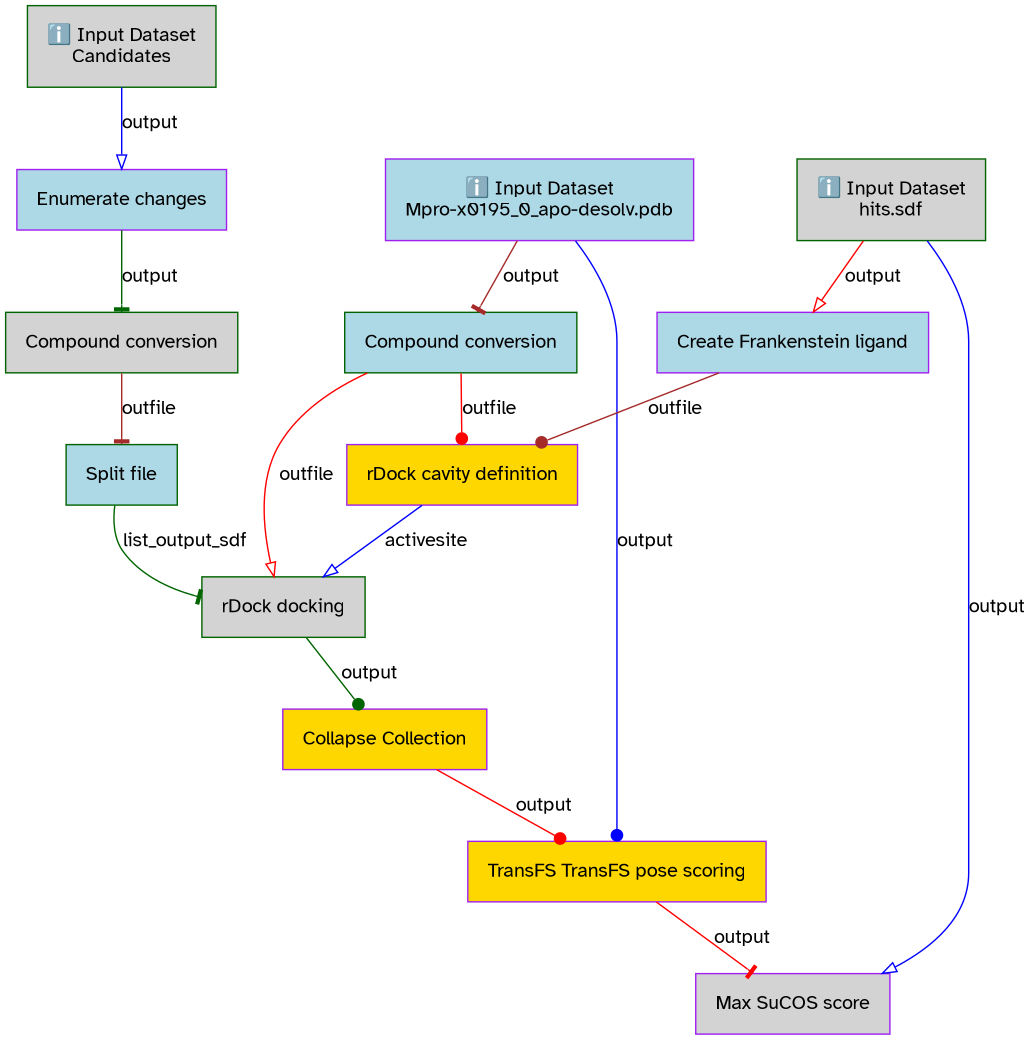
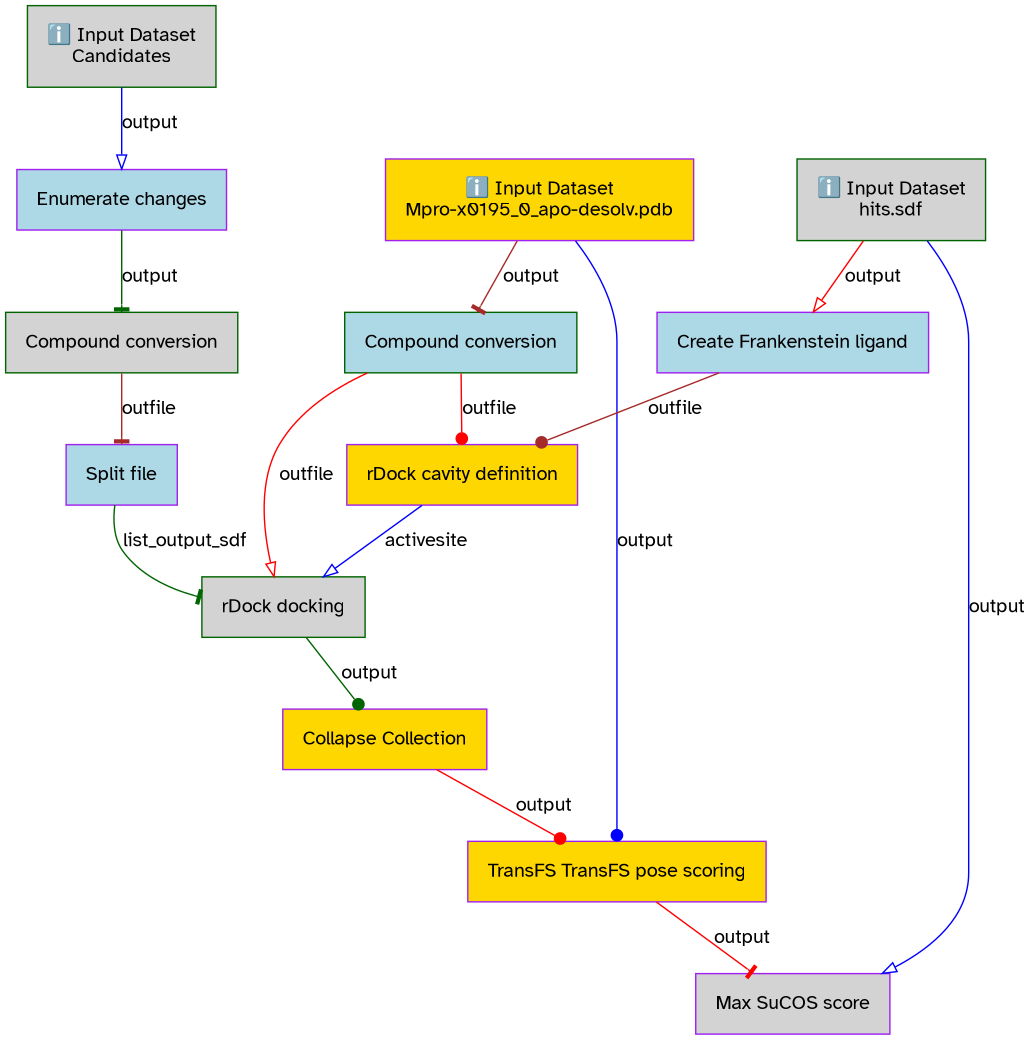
node "ℹ️ Input Dataset Mpro-x0195_0_apo-desolv.pdb": fillcolor lightblue -> gold
node "Split file": color darkgreen -> purple
